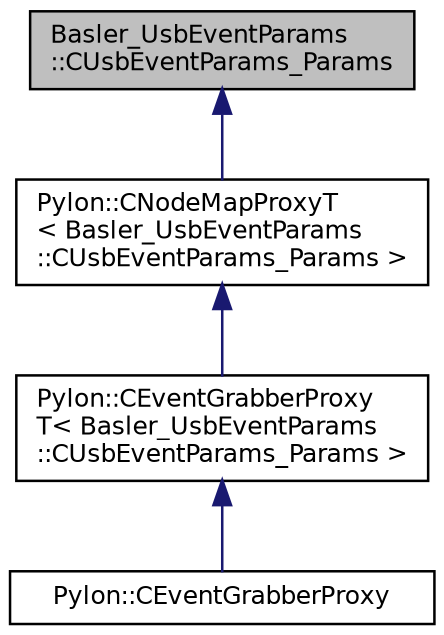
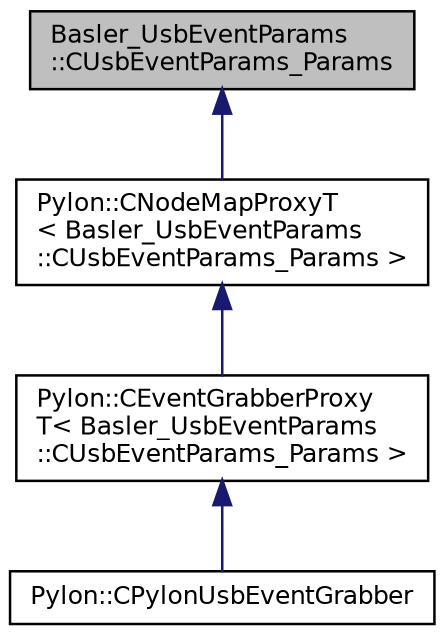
node "Pylon::CEventGrabberProxy": label "Pylon::CEventGrabberProxy" -> "Pylon::CPylonUsbEventGrabber"
